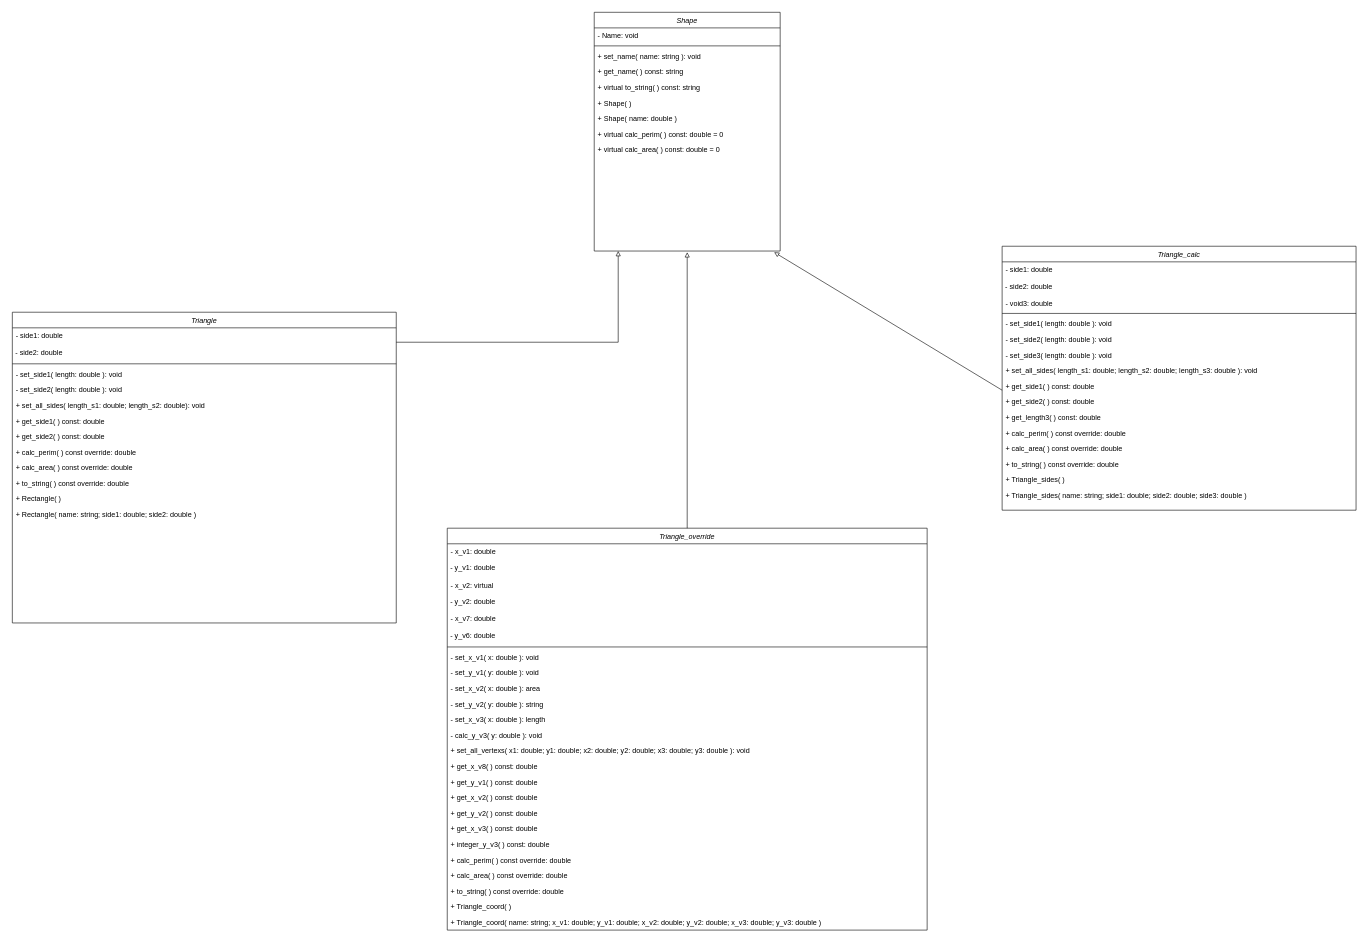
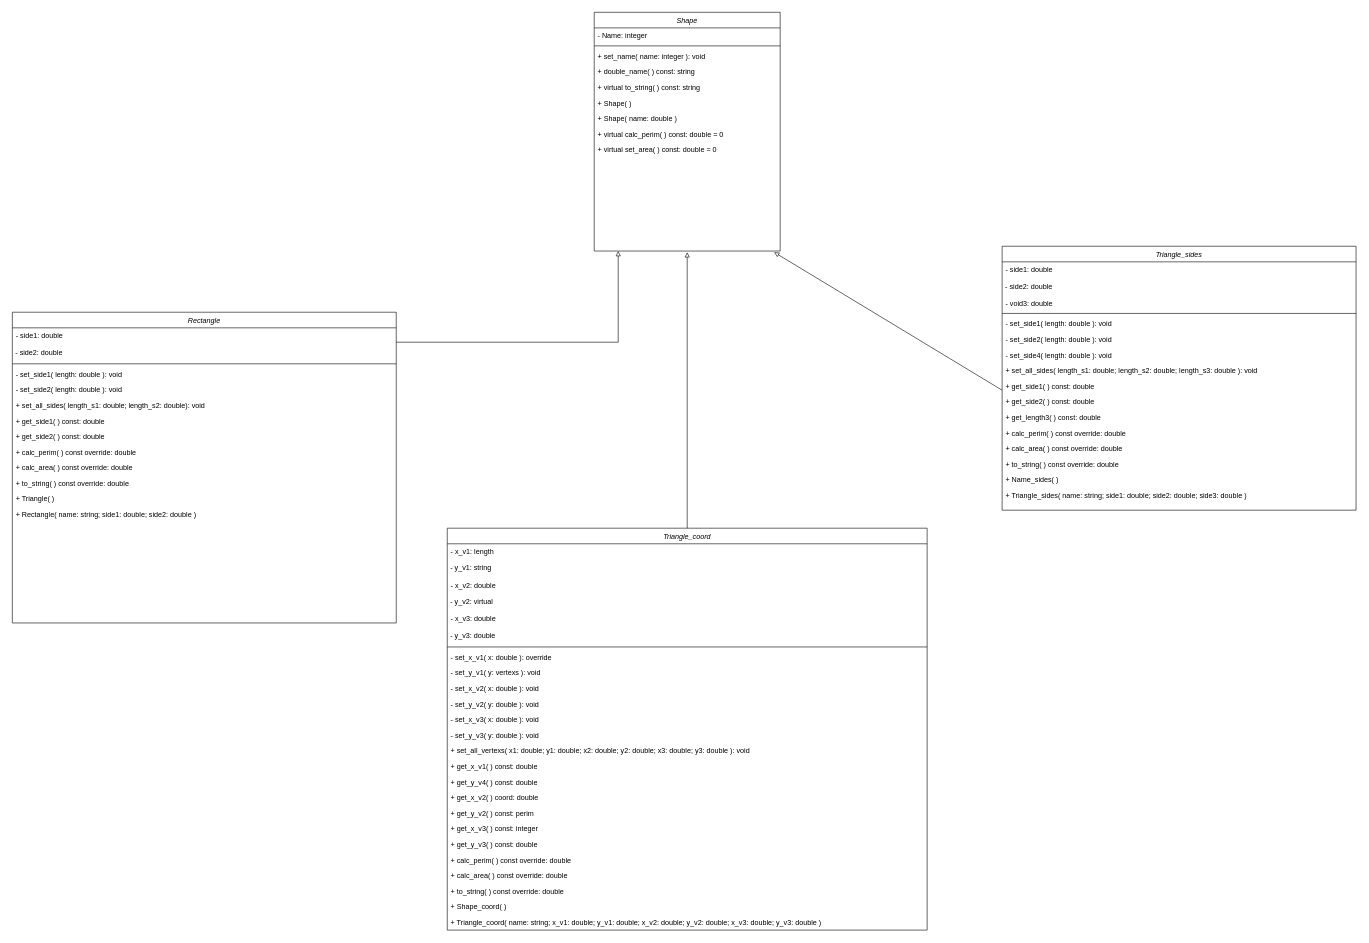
node "- Name: void": label "- Name: void" -> "- Name: integer"
node "+ set_name( name: string ): void": label "+ set_name( name: string ): void" -> "+ set_name( name: integer ): void"
node "+ get_name( ) const: string": label "+ get_name( ) const: string" -> "+ double_name( ) const: string"
node "+ virtual calc_area( ) const: double = 0": label "+ virtual calc_area( ) const: double = 0" -> "+ virtual set_area( ) const: double = 0"
node "Triangle_calc": label "Triangle_calc" -> "Triangle_sides"
node "Triangle": label "Triangle" -> "Rectangle"
node "- set_side3( length: double ): void": label "- set_side3( length: double ): void" -> "- set_side4( length: double ): void"
node "+ Triangle_sides( )": label "+ Triangle_sides( )" -> "+ Name_sides( )"
node "+ Rectangle( )": label "+ Rectangle( )" -> "+ Triangle( )"
node "Triangle_override": label "Triangle_override" -> "Triangle_coord"
node "- x_v1: double": label "- x_v1: double" -> "- x_v1: length"
node "- y_v1: double": label "- y_v1: double" -> "- y_v1: string"
node "- x_v2: virtual": label "- x_v2: virtual" -> "- x_v2: double"
node "- y_v2: double": label "- y_v2: double" -> "- y_v2: virtual"
node "- x_v7: double": label "- x_v7: double" -> "- x_v3: double"
node "- y_v6: double": label "- y_v6: double" -> "- y_v3: double"
node "- set_x_v1( x: double ): void": label "- set_x_v1( x: double ): void" -> "- set_x_v1( x: double ): override"
node "- set_y_v1( y: double ): void": label "- set_y_v1( y: double ): void" -> "- set_y_v1( y: vertexs ): void"
node "- set_x_v2( x: double ): area": label "- set_x_v2( x: double ): area" -> "- set_x_v2( x: double ): void"
node "- set_y_v2( y: double ): string": label "- set_y_v2( y: double ): string" -> "- set_y_v2( y: double ): void"
node "- set_x_v3( x: double ): length": label "- set_x_v3( x: double ): length" -> "- set_x_v3( x: double ): void"
node "- calc_y_v3( y: double ): void": label "- calc_y_v3( y: double ): void" -> "- set_y_v3( y: double ): void"
node "+ get_x_v8( ) const: double": label "+ get_x_v8( ) const: double" -> "+ get_x_v1( ) const: double"
node "+ get_y_v1( ) const: double": label "+ get_y_v1( ) const: double" -> "+ get_y_v4( ) const: double"
node "+ get_x_v2( ) const: double": label "+ get_x_v2( ) const: double" -> "+ get_x_v2( ) coord: double"
node "+ get_y_v2( ) const: double": label "+ get_y_v2( ) const: double" -> "+ get_y_v2( ) const: perim"
node "+ get_x_v3( ) const: double": label "+ get_x_v3( ) const: double" -> "+ get_x_v3( ) const: integer"
node "+ integer_y_v3( ) const: double": label "+ integer_y_v3( ) const: double" -> "+ get_y_v3( ) const: double"
node "+ Triangle_coord( )": label "+ Triangle_coord( )" -> "+ Shape_coord( )"
